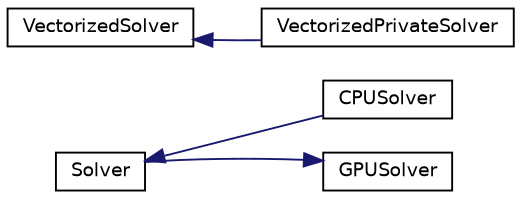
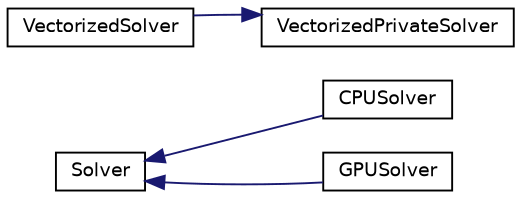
edge "VectorizedPrivateSolver" -> "VectorizedSolver": reversed
edge "Solver" -> "GPUSolver": reversed
